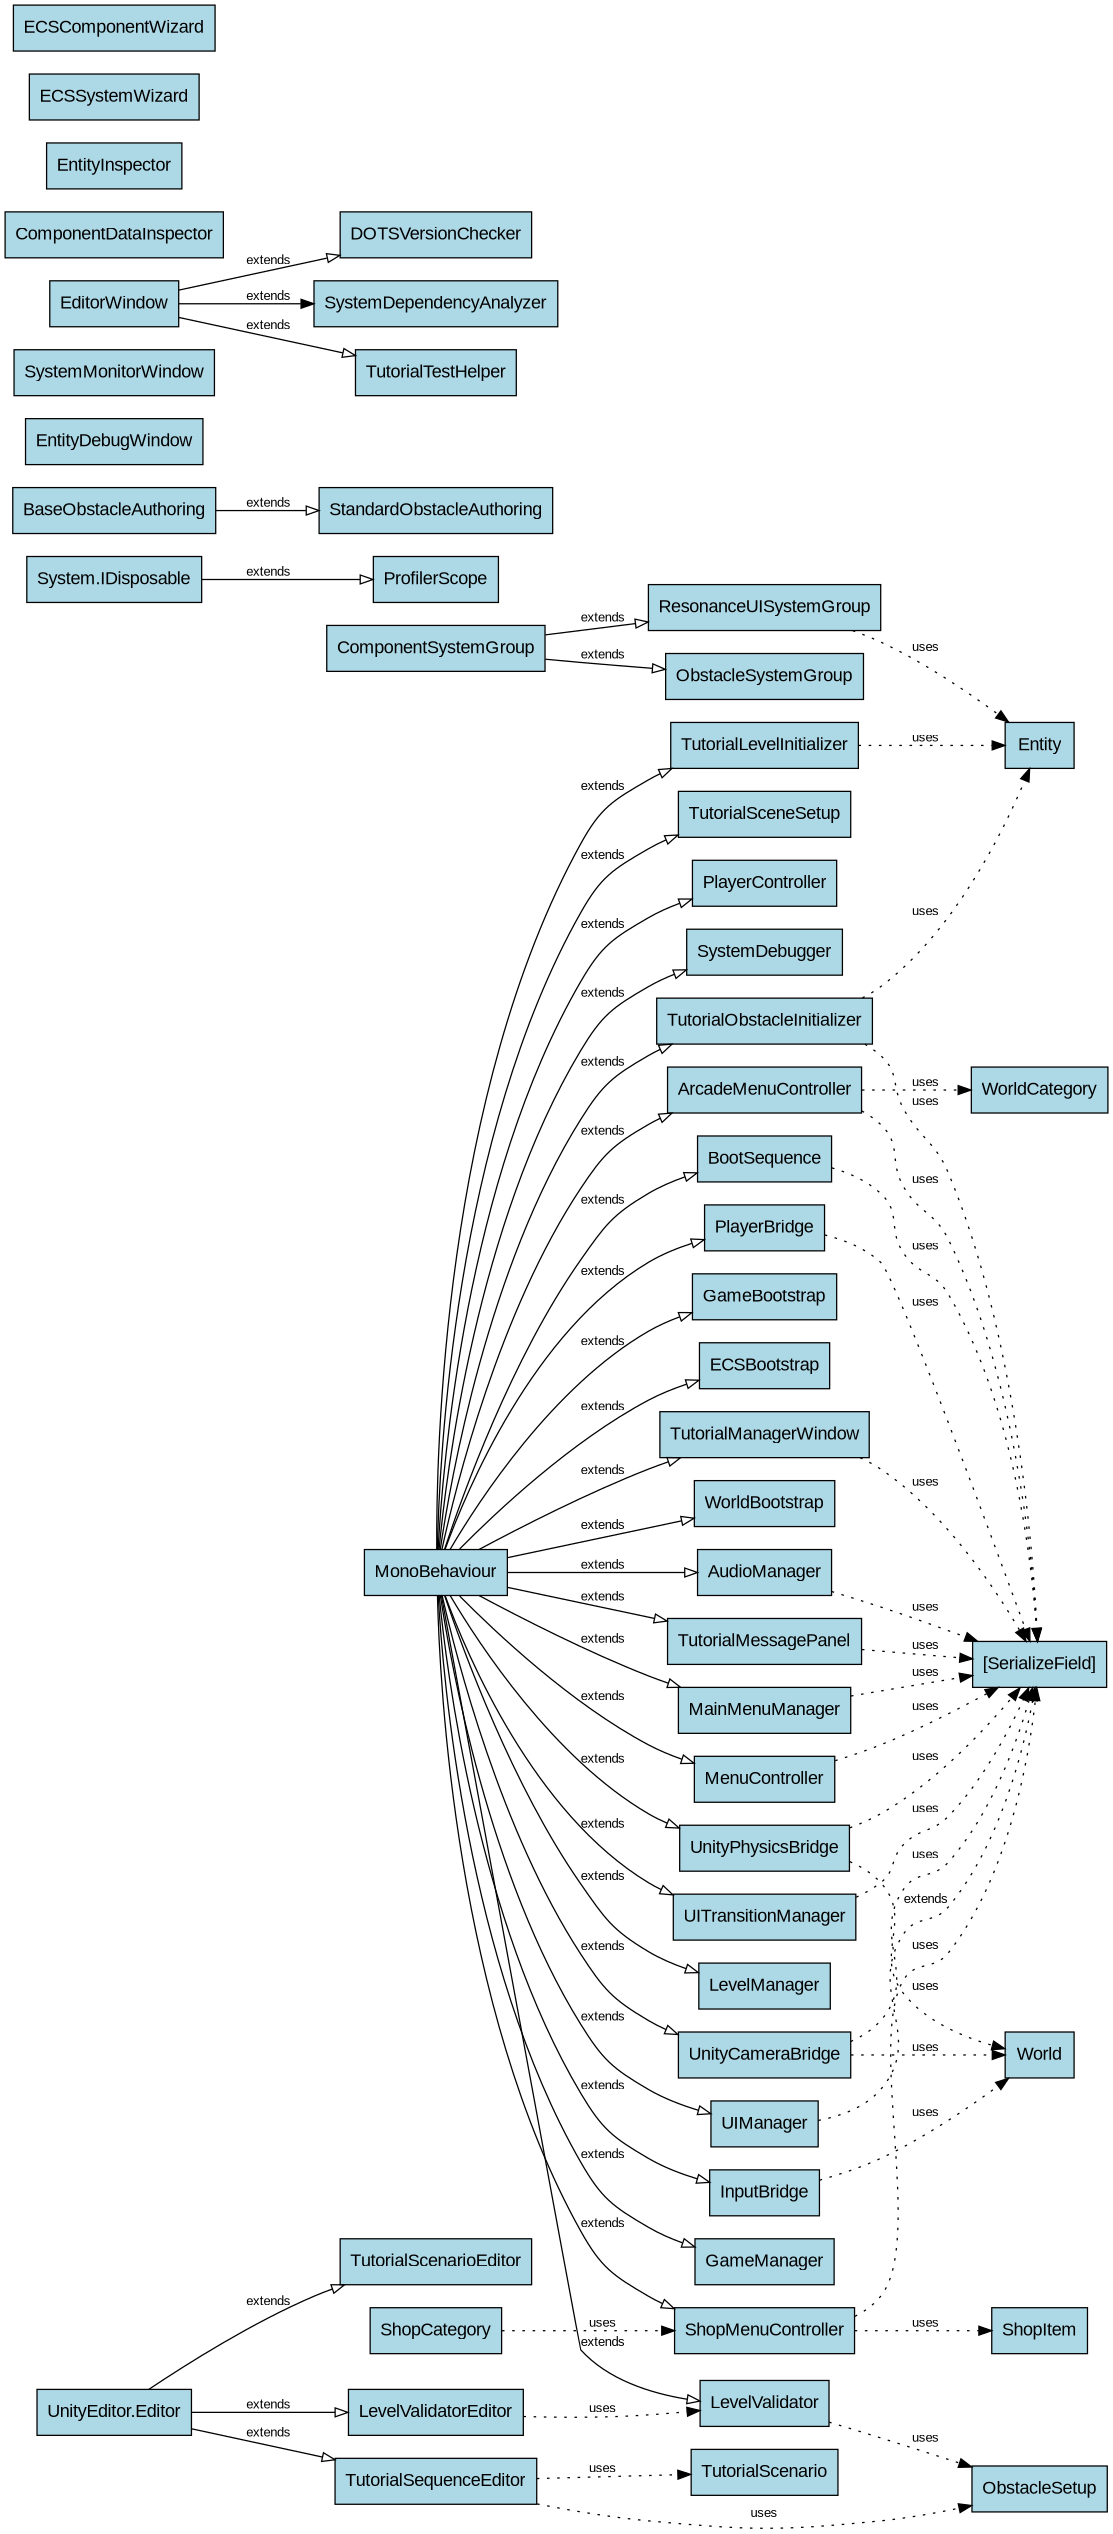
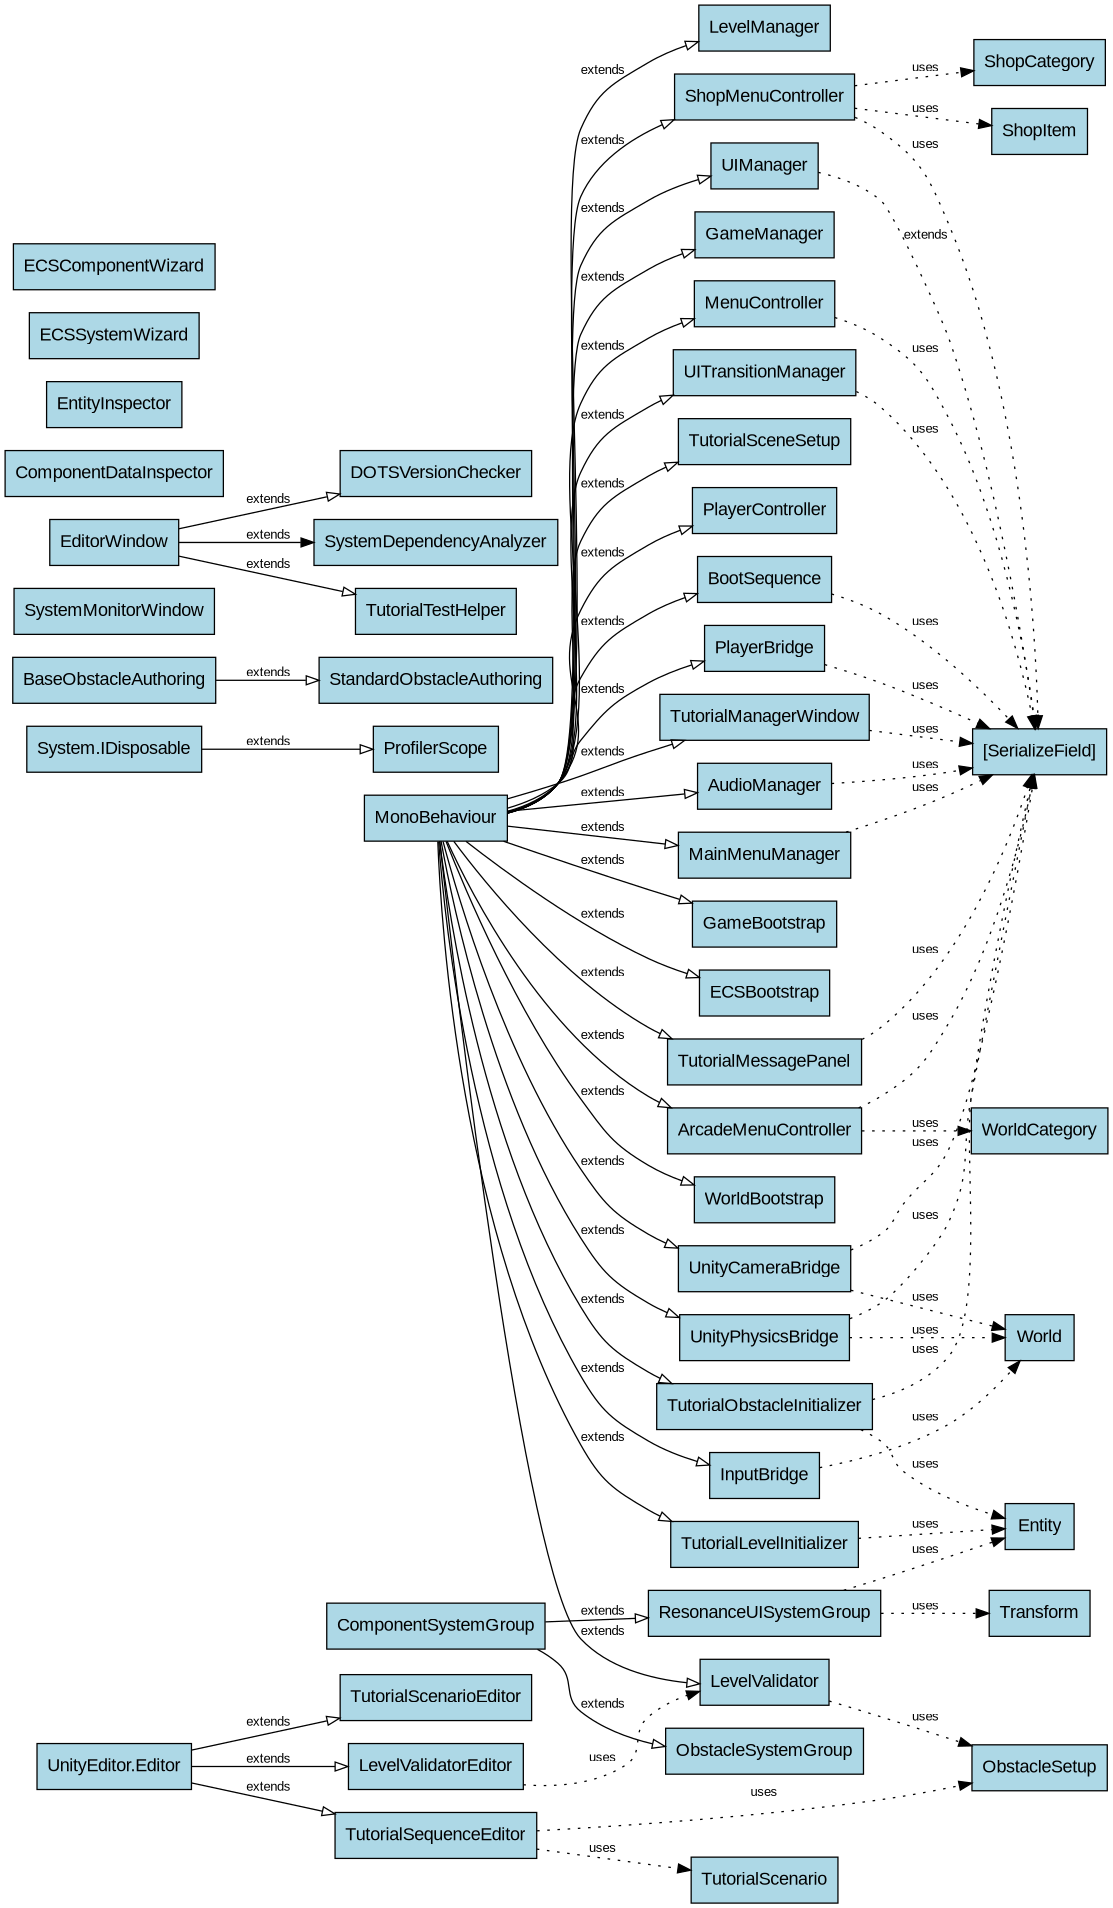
node "EntityDebugWindow": removed
node "SystemDebugger": removed
node "Transform": added
edge "ShopCategory" -> "ShopMenuController": reversed
